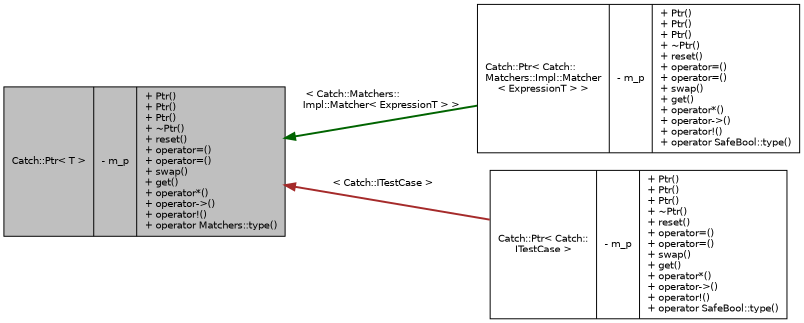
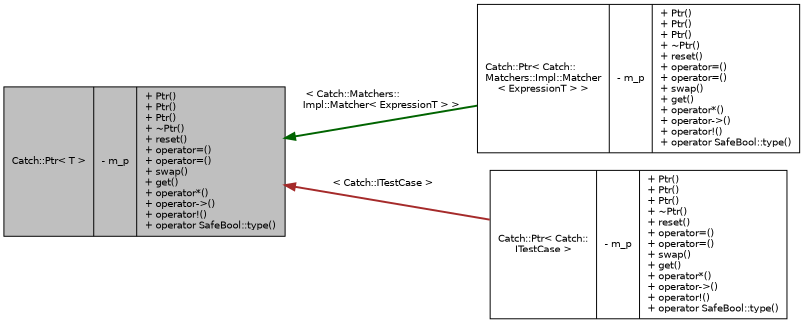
node "Catch::Ptr< T >": text "+ operator Matchers::type()" -> "+ operator SafeBool::type()"
